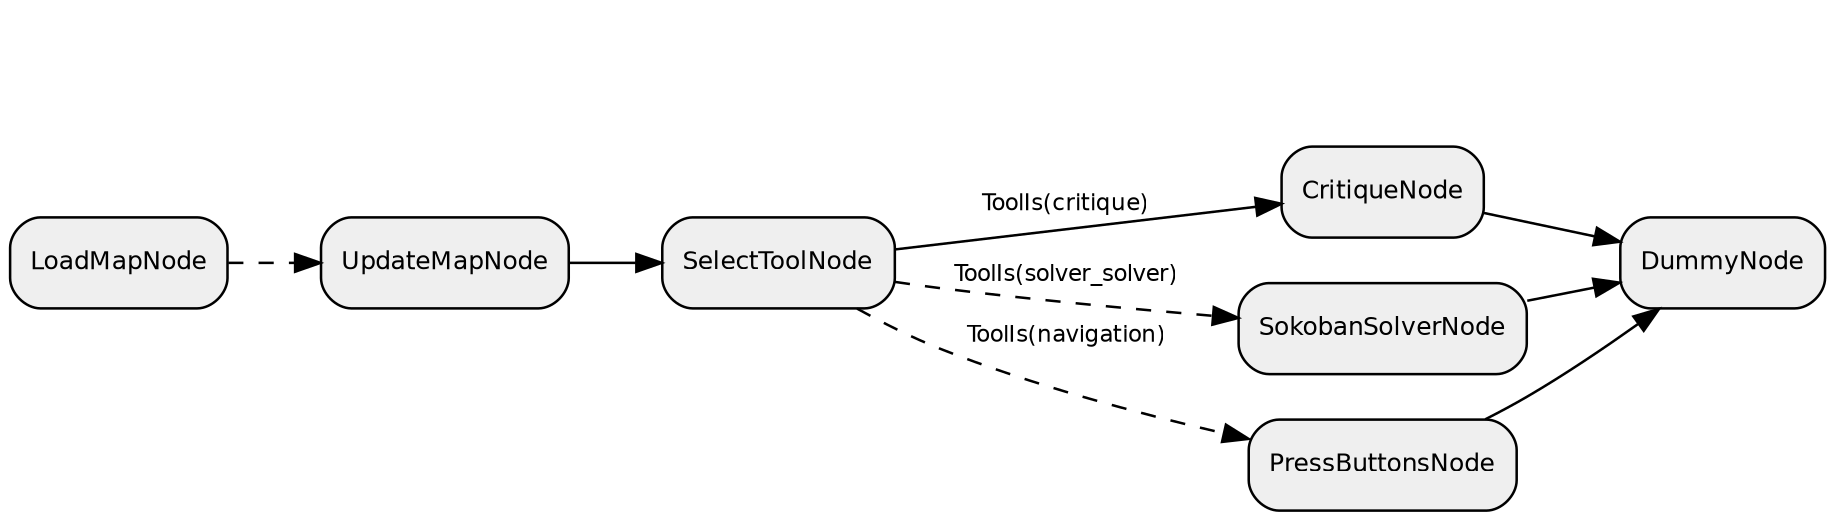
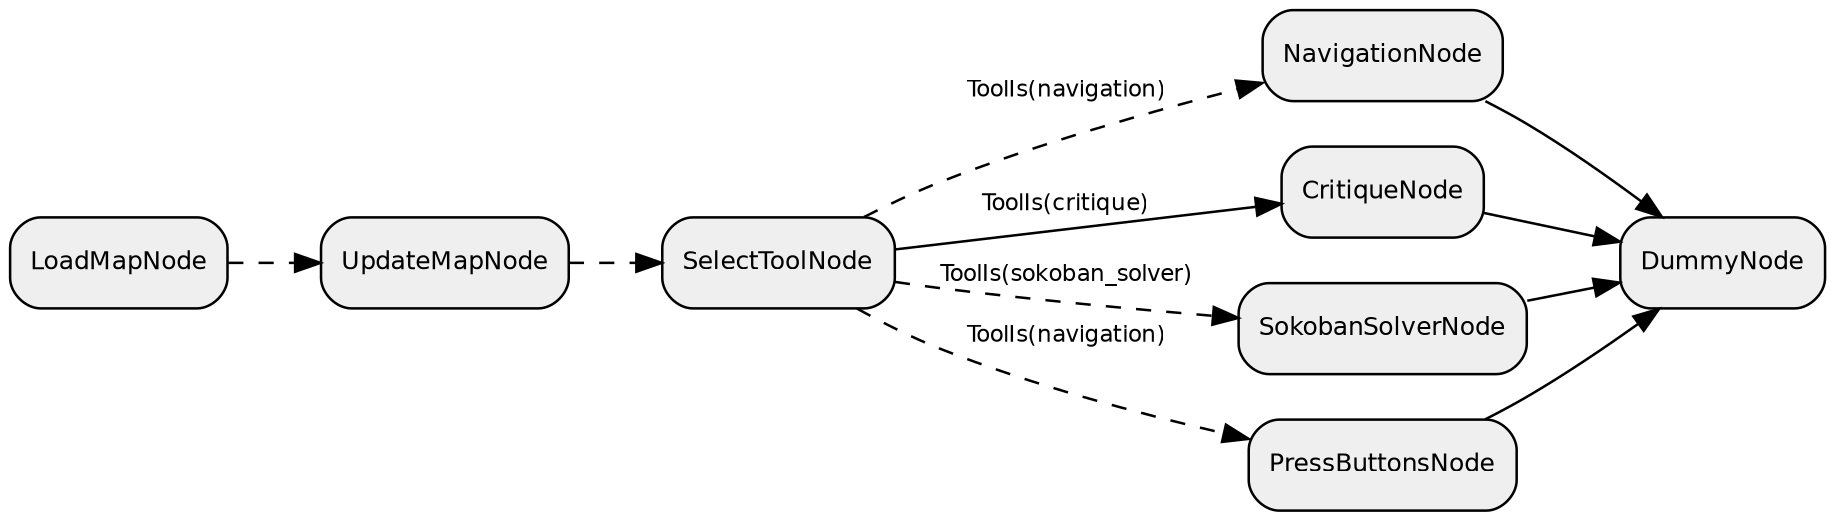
node "NavigationNode": added
edge "UpdateMapNode" -> "SelectToolNode": style solid -> dashed
edge "SelectToolNode" -> "SokobanSolverNode": label "ToolIs(solver_solver)" -> "ToolIs(sokoban_solver)"
